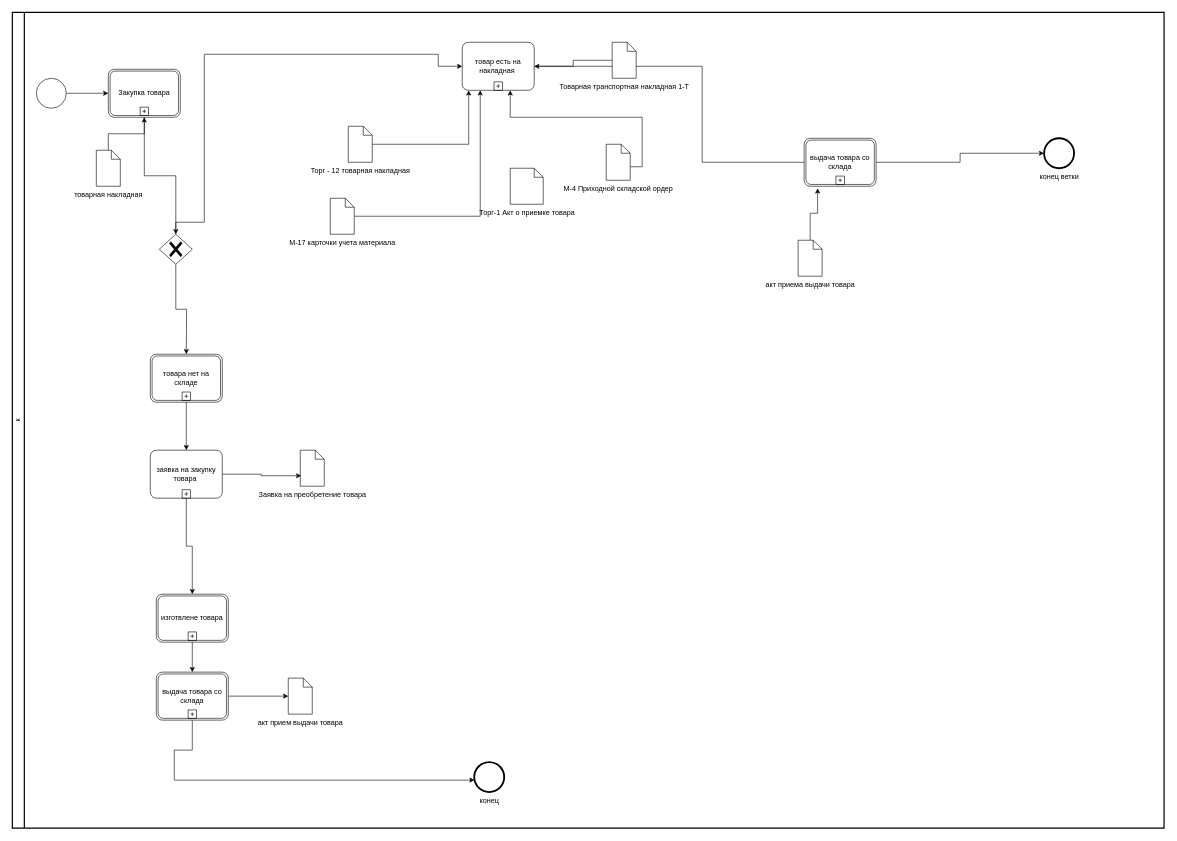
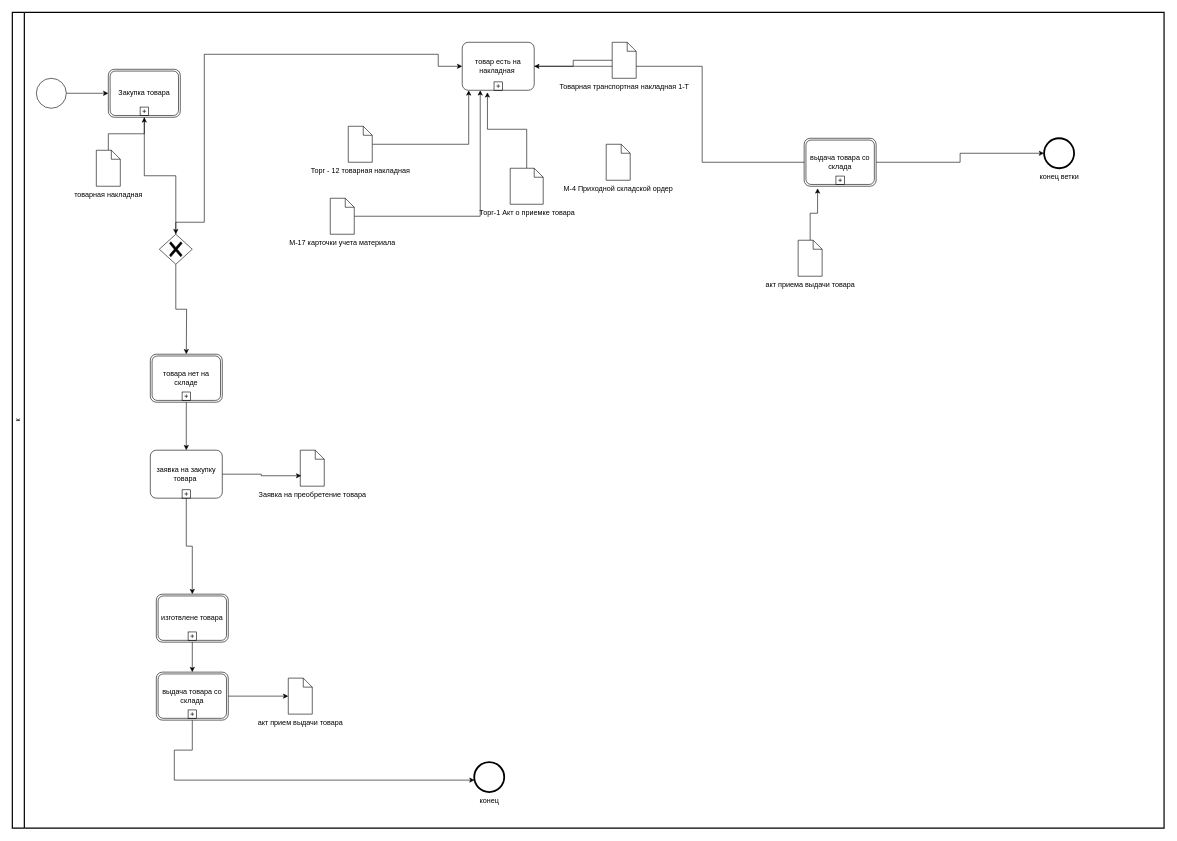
edge "Торг-1 Акт о приемке товара" -> "товар есть на накладная": added
edge "М-4 Приходной складской ордер" -> "товар есть на накладная": removed
